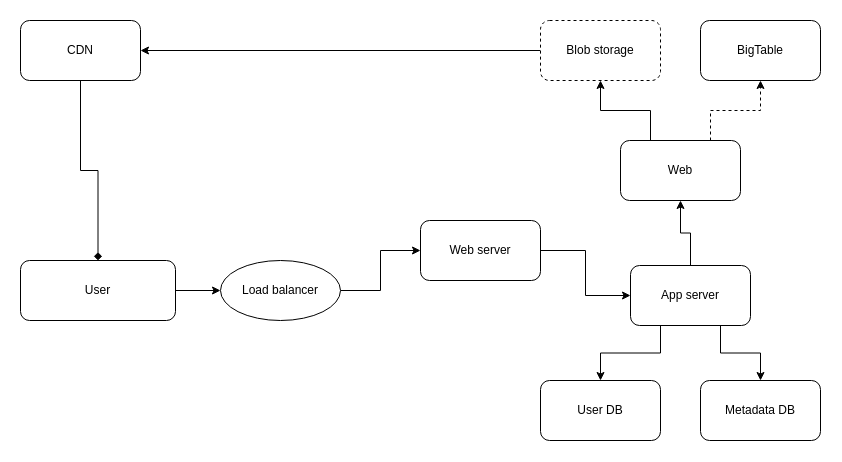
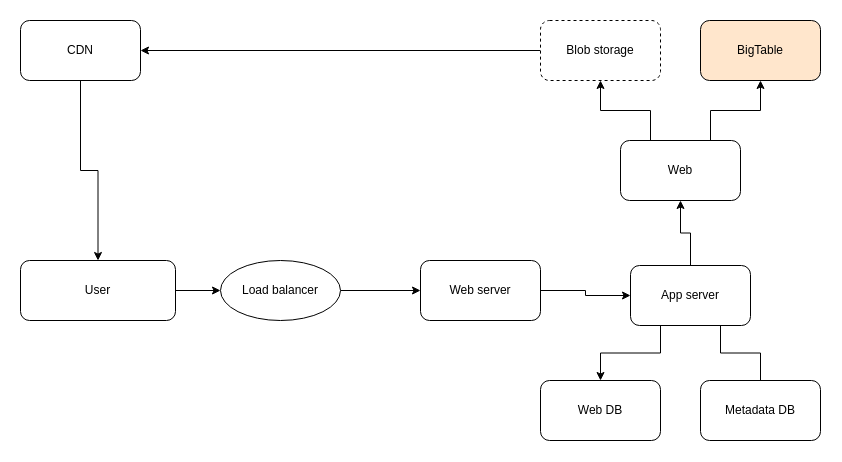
node "BigTable": fillcolor #ffffff -> #ffe6cc
edge "Web" -> "BigTable": style dashed -> solid
edge "CDN" -> "User": arrowhead diamond -> classic
node "Web server": moved (481, 251) -> (481, 291)
edge "App server" -> "Metadata DB": arrowhead classic -> none
node "User DB": label "User DB" -> "Web DB"
